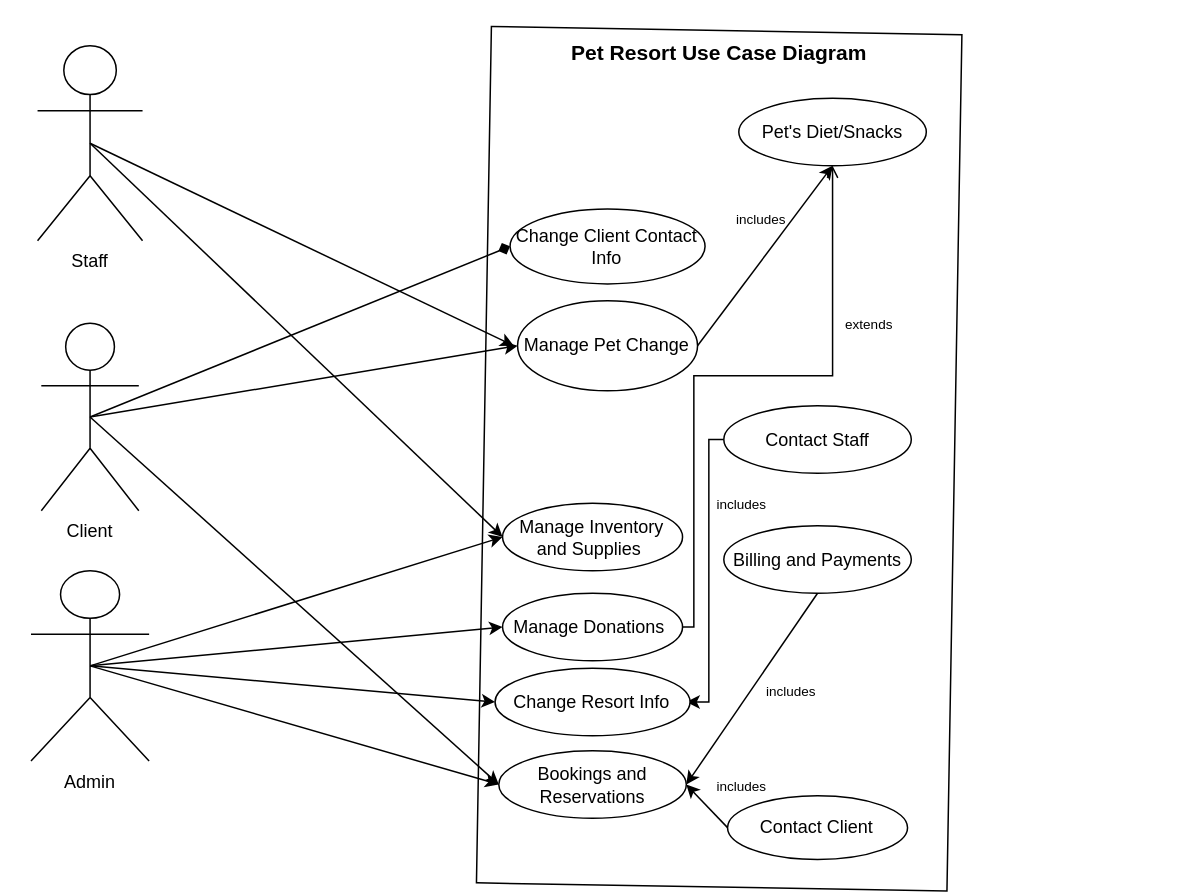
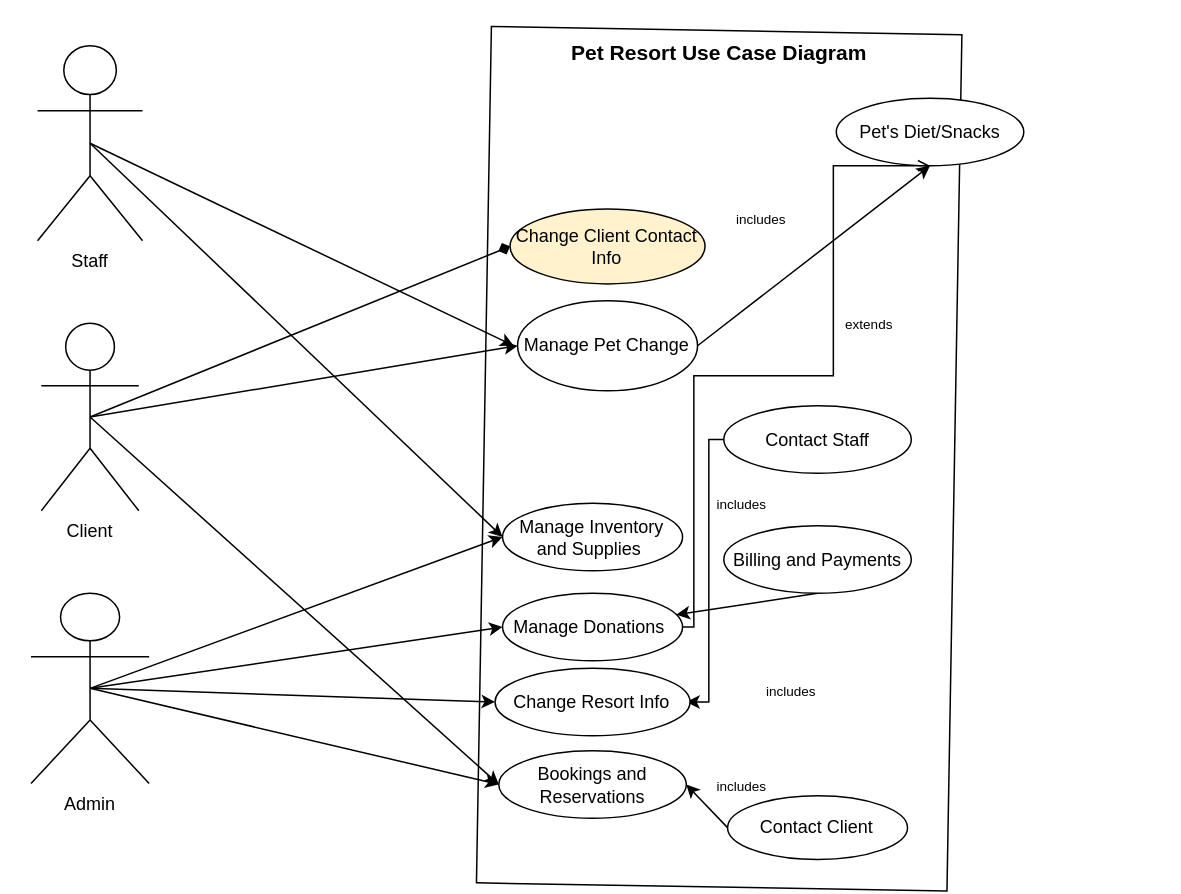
node "Pet's Diet/Snacks": moved (832, 132) -> (930, 132)
node "Change Client Contact Info": fillcolor #ffffff -> #fff2cc
node "Admin": moved (90, 666) -> (90, 688)
edge "Billing and Payments" -> "Bookings and Reservations": now "Billing and Payments" -> "Manage Donations"
